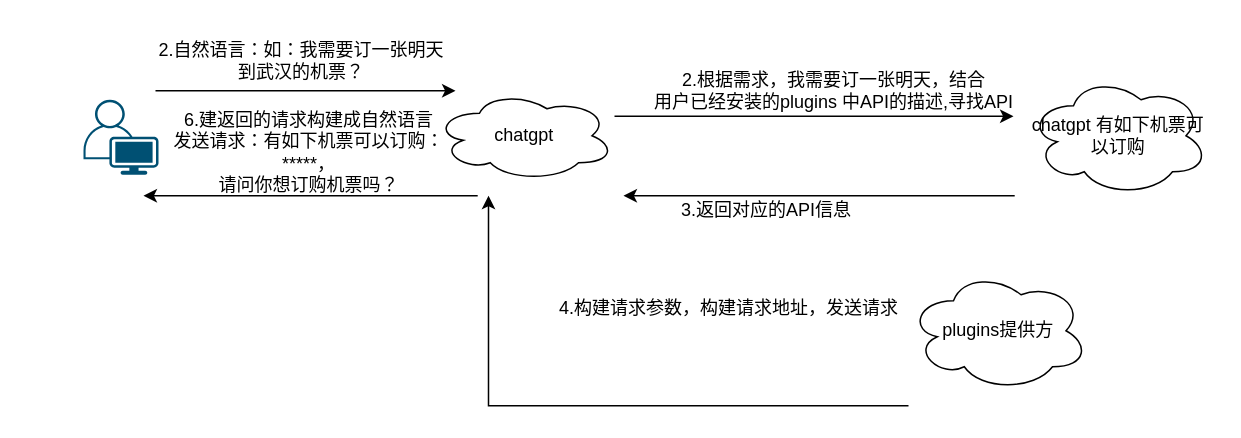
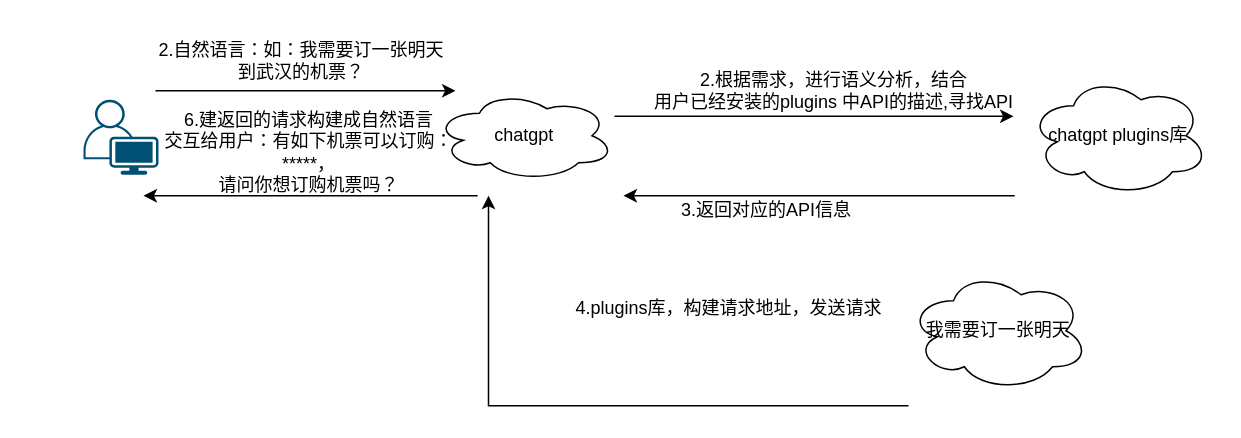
node "2.根据需求，我需要订一张明天，结合 用户已经安装的plugins 中API的描述,寻找API": label "2.根据需求，我需要订一张明天，结合 用户已经安装的plugins 中API的描述,寻找API" -> "2.根据需求，进行语义分析，结合 用户已经安装的plugins 中API的描述,寻找API"
node "chatgpt 有如下机票可以订购": label "chatgpt 有如下机票可以订购" -> "chatgpt plugins库"
node "6.建返回的请求构建成自然语言 发送请求：有如下机票可以订购： *****， 请问你想订购机票吗？": label "6.建返回的请求构建成自然语言 发送请求：有如下机票可以订购： *****， 请问你想订购机票吗？" -> "6.建返回的请求构建成自然语言 交互给用户：有如下机票可以订购： *****， 请问你想订购机票吗？"
node "4.构建请求参数，构建请求地址，发送请求": label "4.构建请求参数，构建请求地址，发送请求" -> "4.plugins库，构建请求地址，发送请求"
node "plugins提供方": label "plugins提供方" -> "我需要订一张明天"
